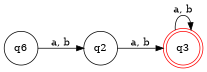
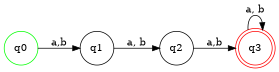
edge "q2" -> "q3": label "a, b" -> "a,b"
node "q6": label "q6" -> "q1"
node "q0": added
